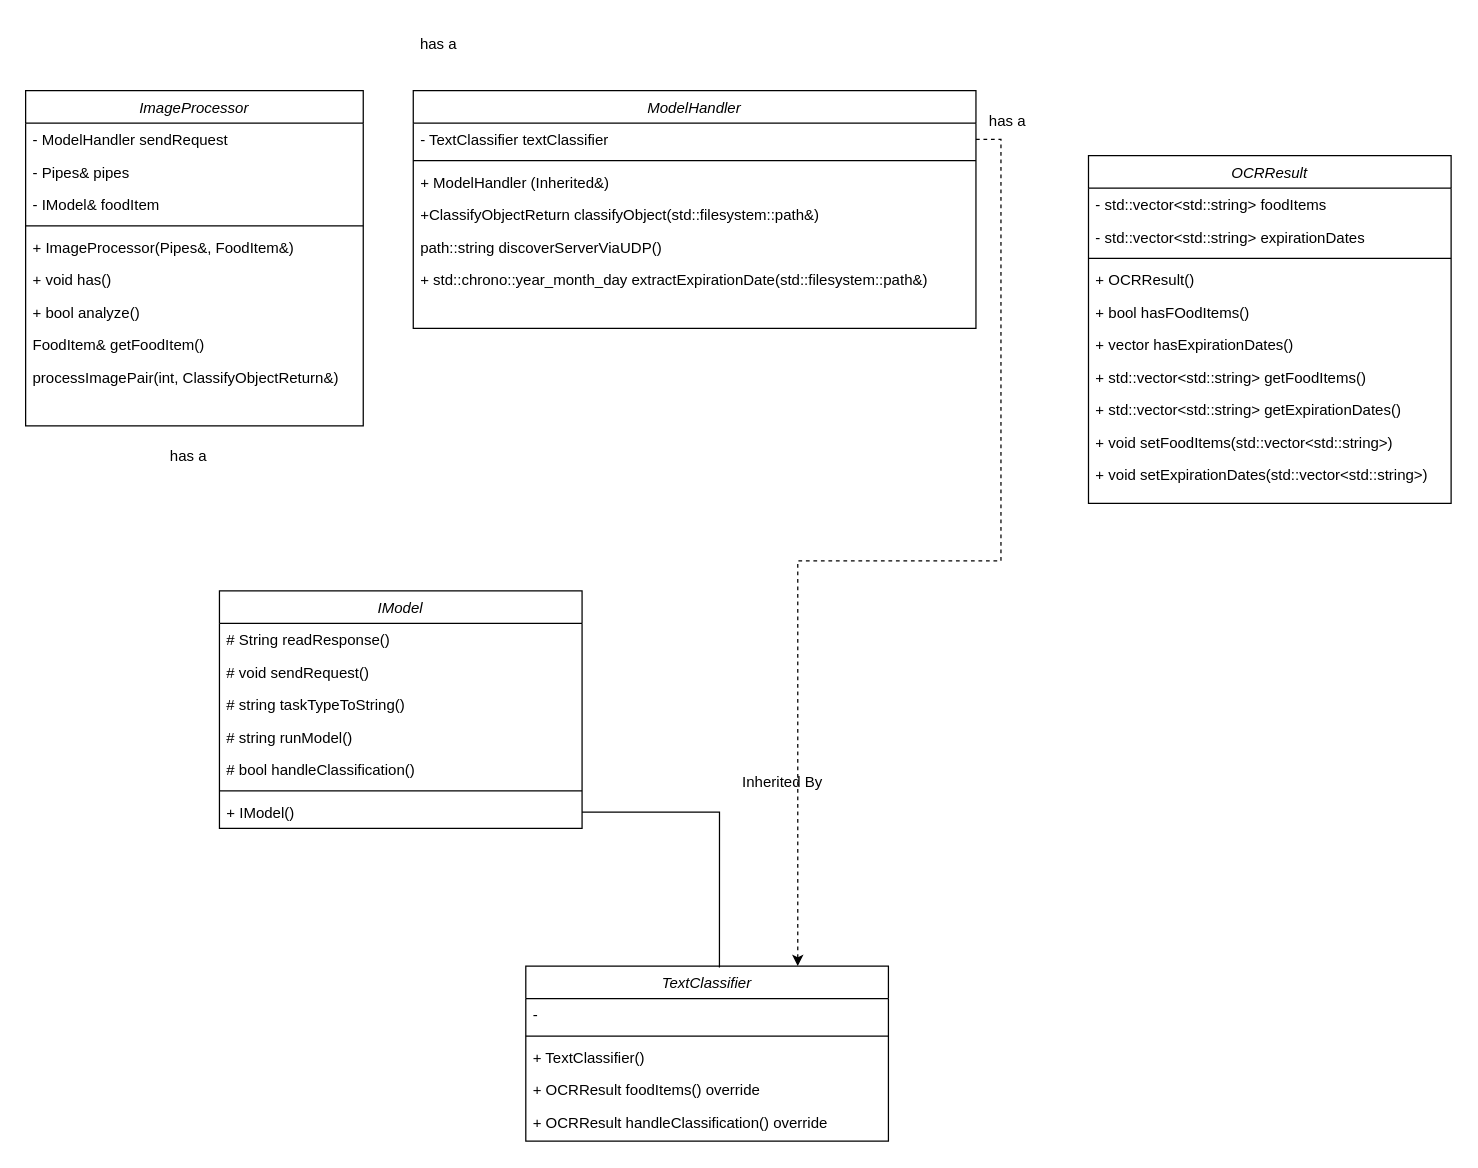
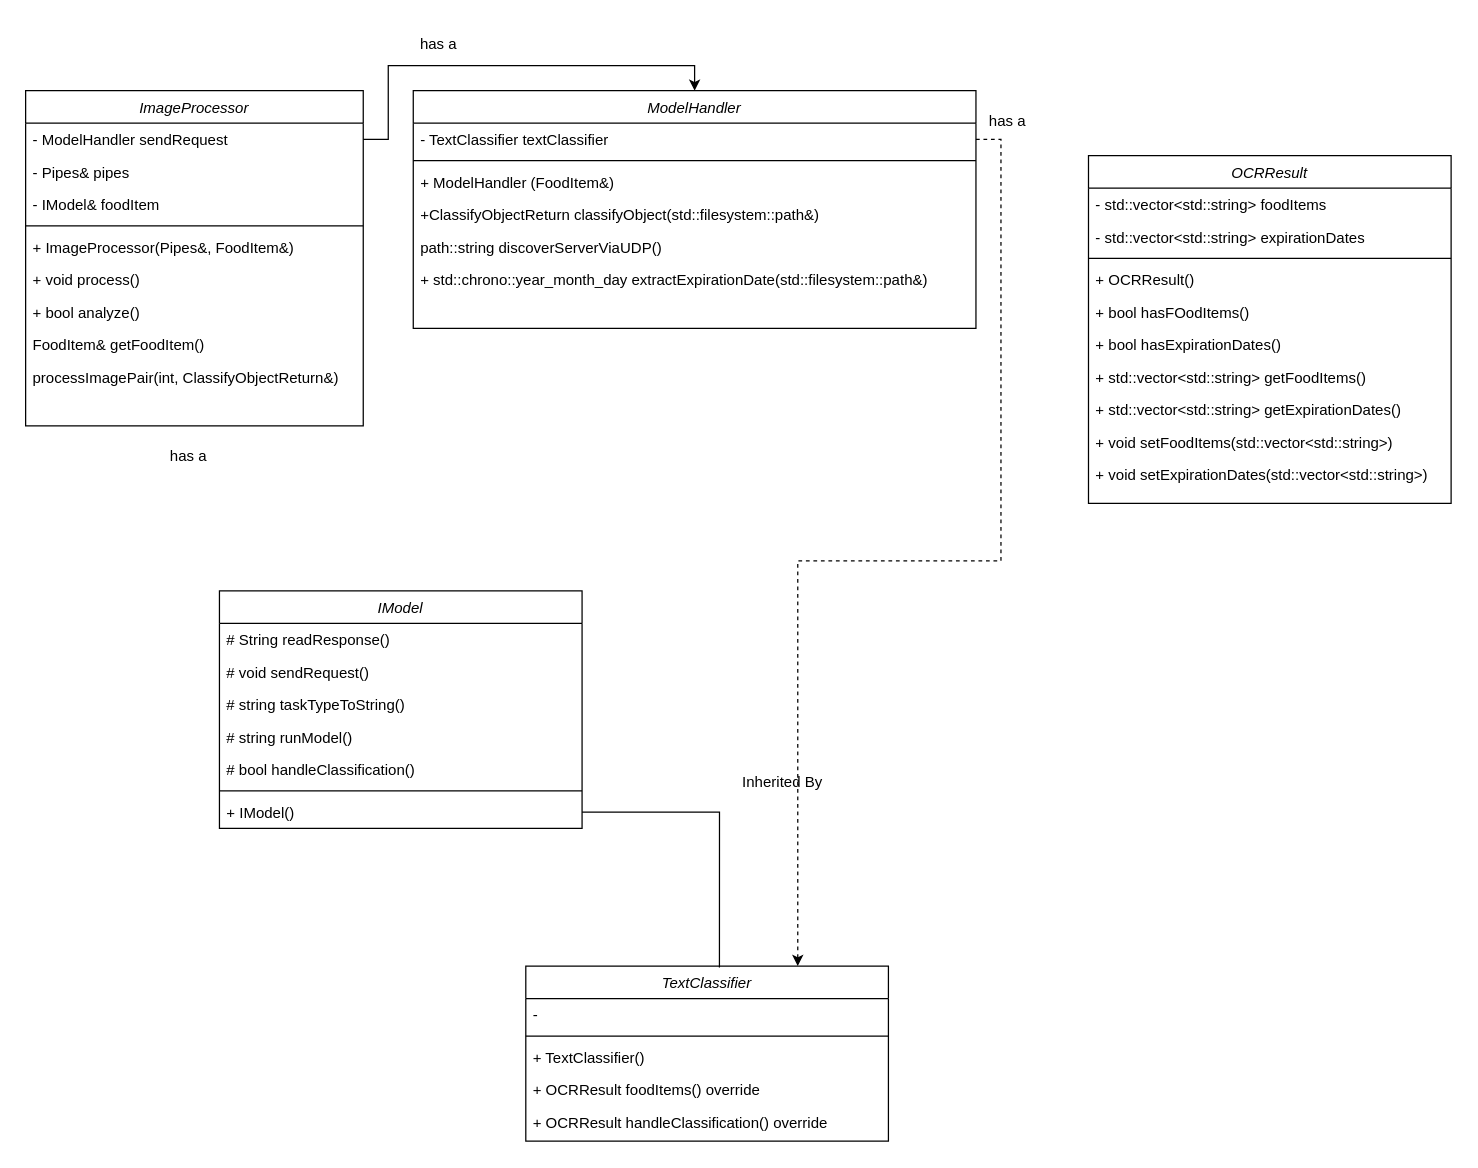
edge "- ModelHandler sendRequest" -> "ModelHandler": added
node "+ ModelHandler (Inherited&)": label "+ ModelHandler (Inherited&)" -> "+ ModelHandler (FoodItem&)"
node "+ void has()": label "+ void has()" -> "+ void process()"
node "+ vector hasExpirationDates()": label "+ vector hasExpirationDates()" -> "+ bool hasExpirationDates()"
